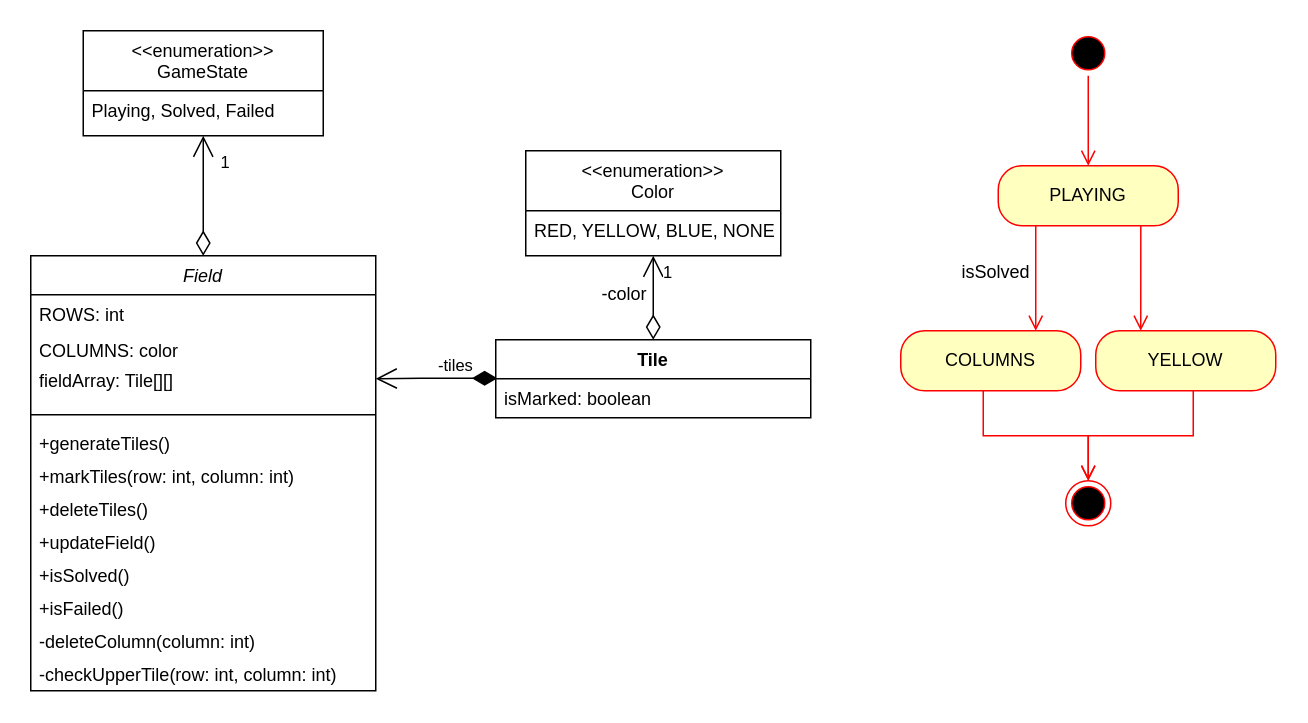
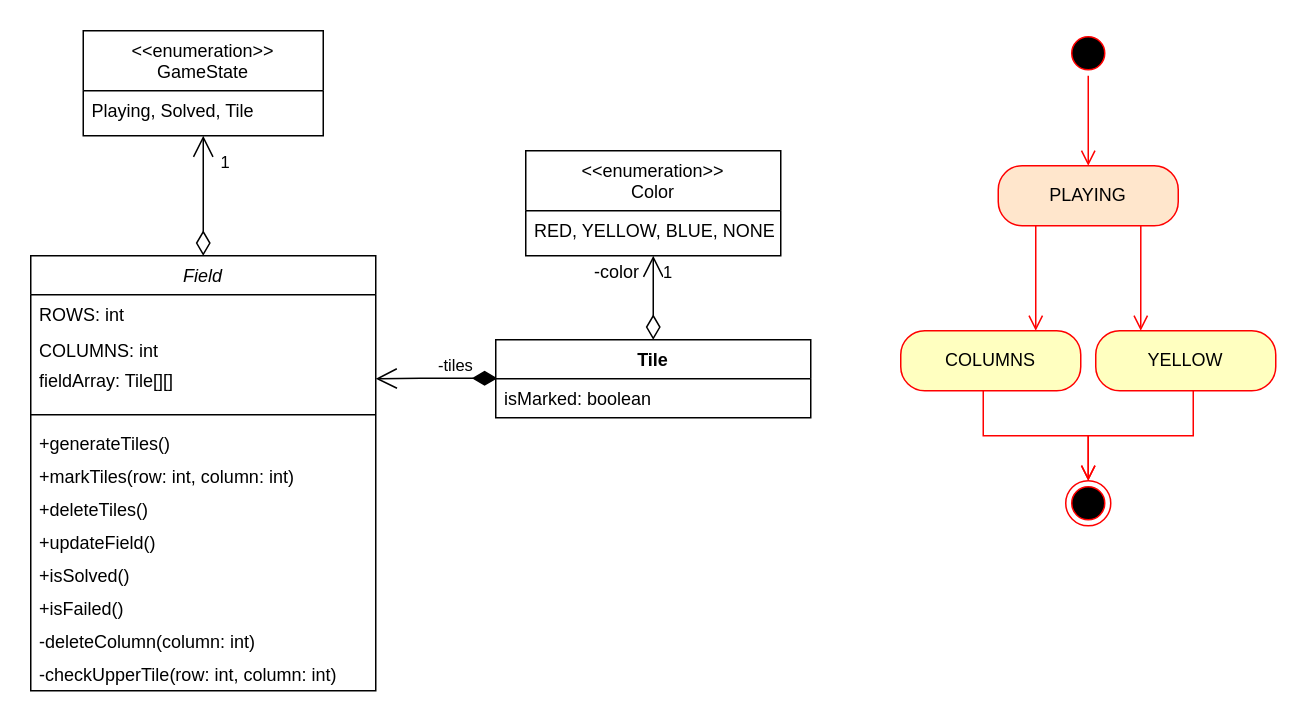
node "Playing, Solved, Failed": label "Playing, Solved, Failed" -> "Playing, Solved, Tile"
node "PLAYING": fillcolor #ffffc0 -> #ffe6cc
node "isSolved": removed
node "-color": moved (631, 293) -> (623, 271)
node "COLUMNS: color": label "COLUMNS: color" -> "COLUMNS: int"
